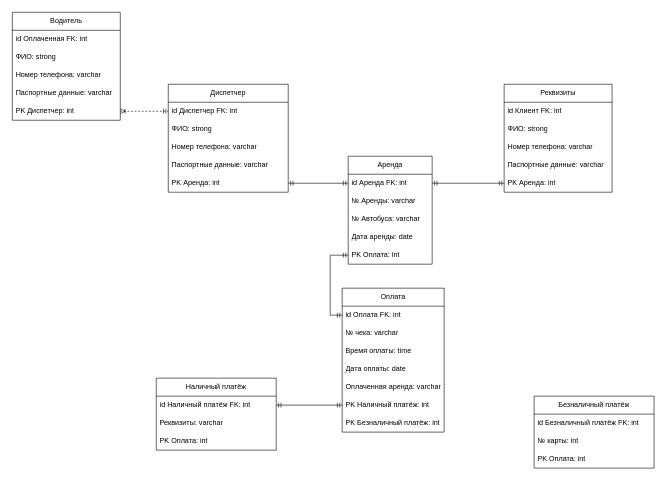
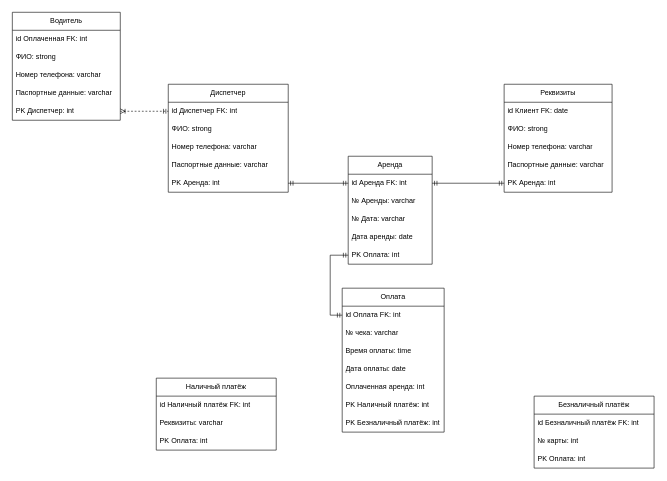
node "id Клиент FK: int": label "id Клиент FK: int" -> "id Клиент FK: date"
node "№ Автобуса: varchar": label "№ Автобуса: varchar" -> "№ Дата: varchar"
node "Оплаченная аренда: varchar": label "Оплаченная аренда: varchar" -> "Оплаченная аренда: int"
edge "id Наличный платёж FK: int" -- "PK Наличный платёж: int": removed
